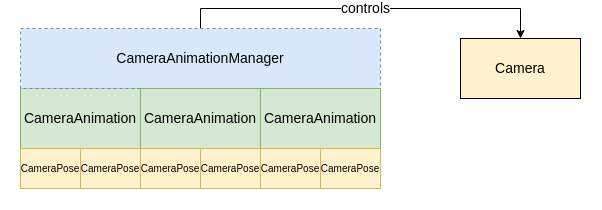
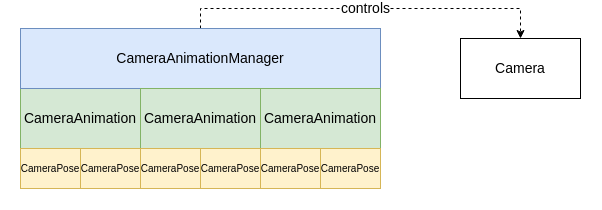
edge "CameraAnimationManager" -> "Camera": style solid -> dashed
node "CameraAnimationManager": style dashed -> solid
node "Camera": fillcolor #fff2cc -> #ffffff
